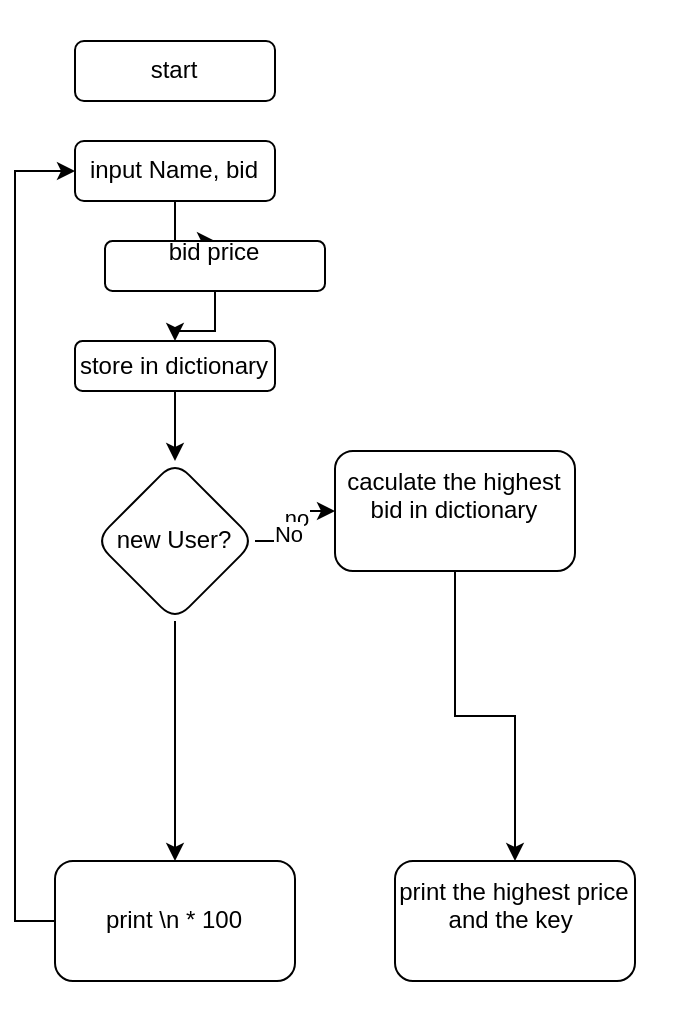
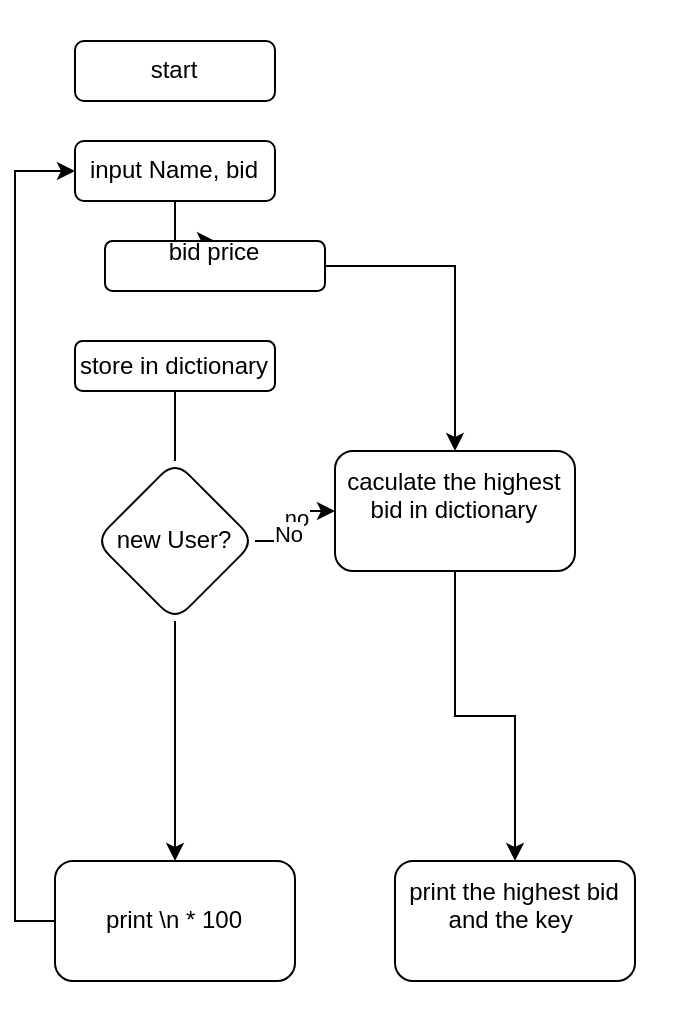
edge "bid price" -> "store in dictionary": now "bid price" -> "caculate the highest bid in dictionary"
edge "store in dictionary" -> "new User?": arrowhead classic -> none
node "print the highest price and the key": label "print the highest price and the key" -> "print the highest bid and the key"
